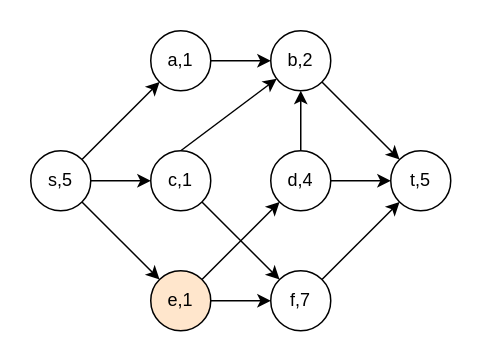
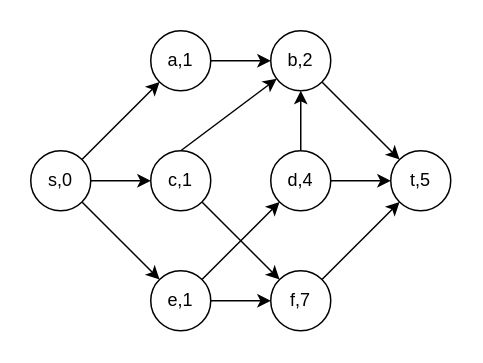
node "s,5": label "s,5" -> "s,0"
node "e,1": fillcolor #ffe6cc -> #ffffff
